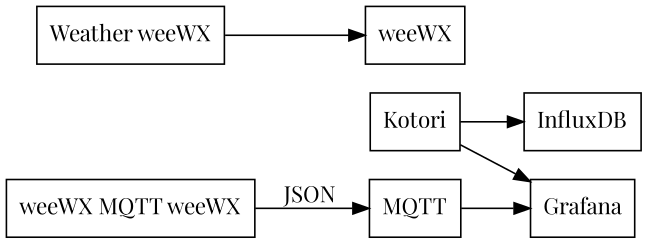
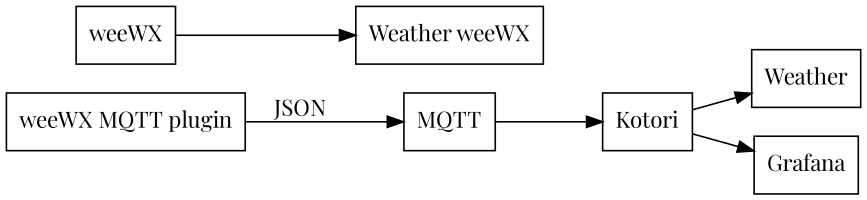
edge "Weather weeWX" -> "weeWX": reversed
node "InfluxDB": label "InfluxDB" -> "Weather"
node "weeWX MQTT weeWX": label "weeWX MQTT weeWX" -> "weeWX MQTT plugin"
edge "MQTT" -> "Grafana": now "MQTT" -> "Kotori"
